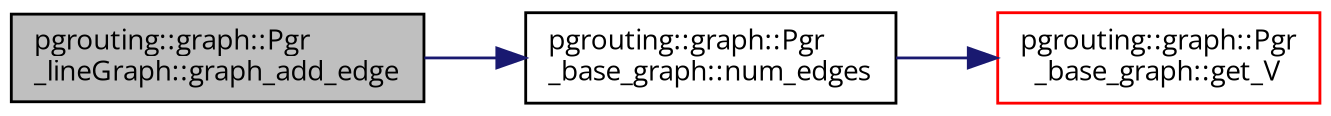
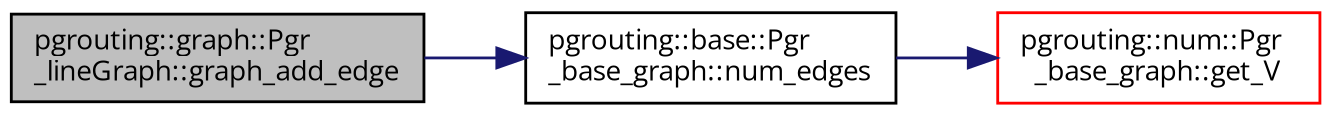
node "pgrouting::graph::Pgr _base_graph::num_edges": label "pgrouting::graph::Pgr _base_graph::num_edges" -> "pgrouting::base::Pgr _base_graph::num_edges"
node "pgrouting::graph::Pgr _base_graph::get_V": label "pgrouting::graph::Pgr _base_graph::get_V" -> "pgrouting::num::Pgr _base_graph::get_V"
